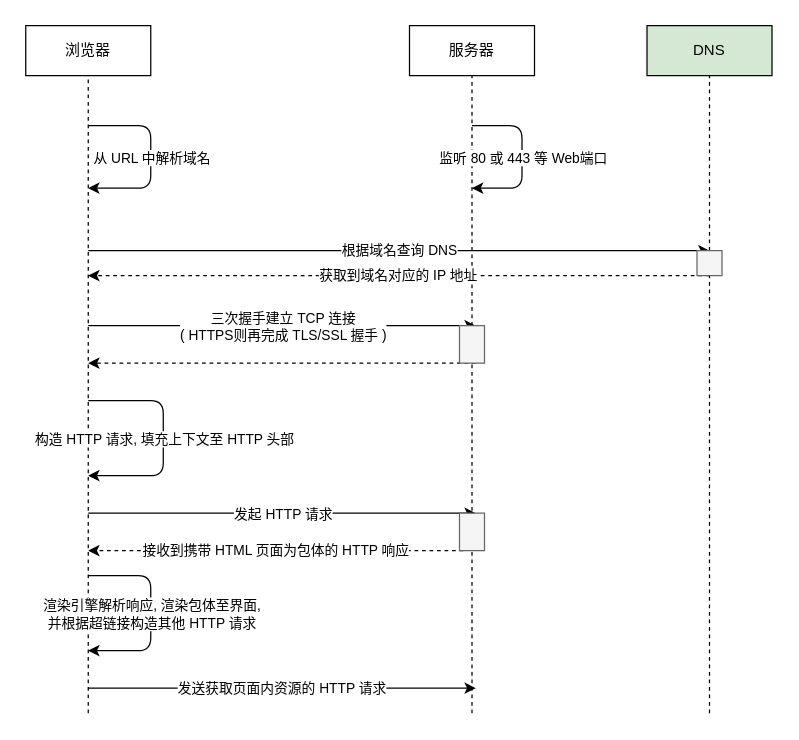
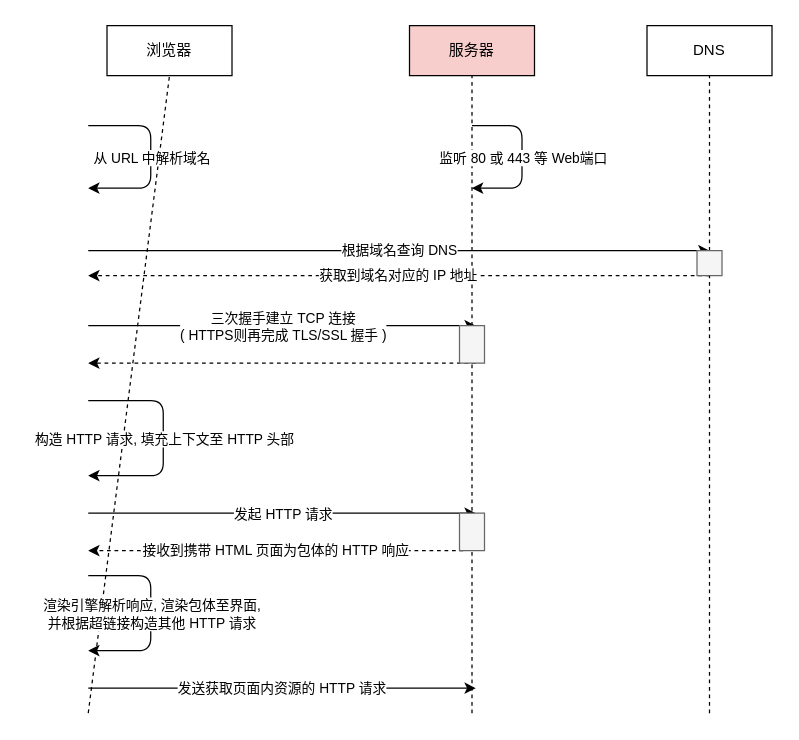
node "浏览器": moved (88, 51) -> (169, 51)
node "服务器": fillcolor #ffffff -> #f8cecc
node "DNS": fillcolor #d5e8d4 -> #ffffff
